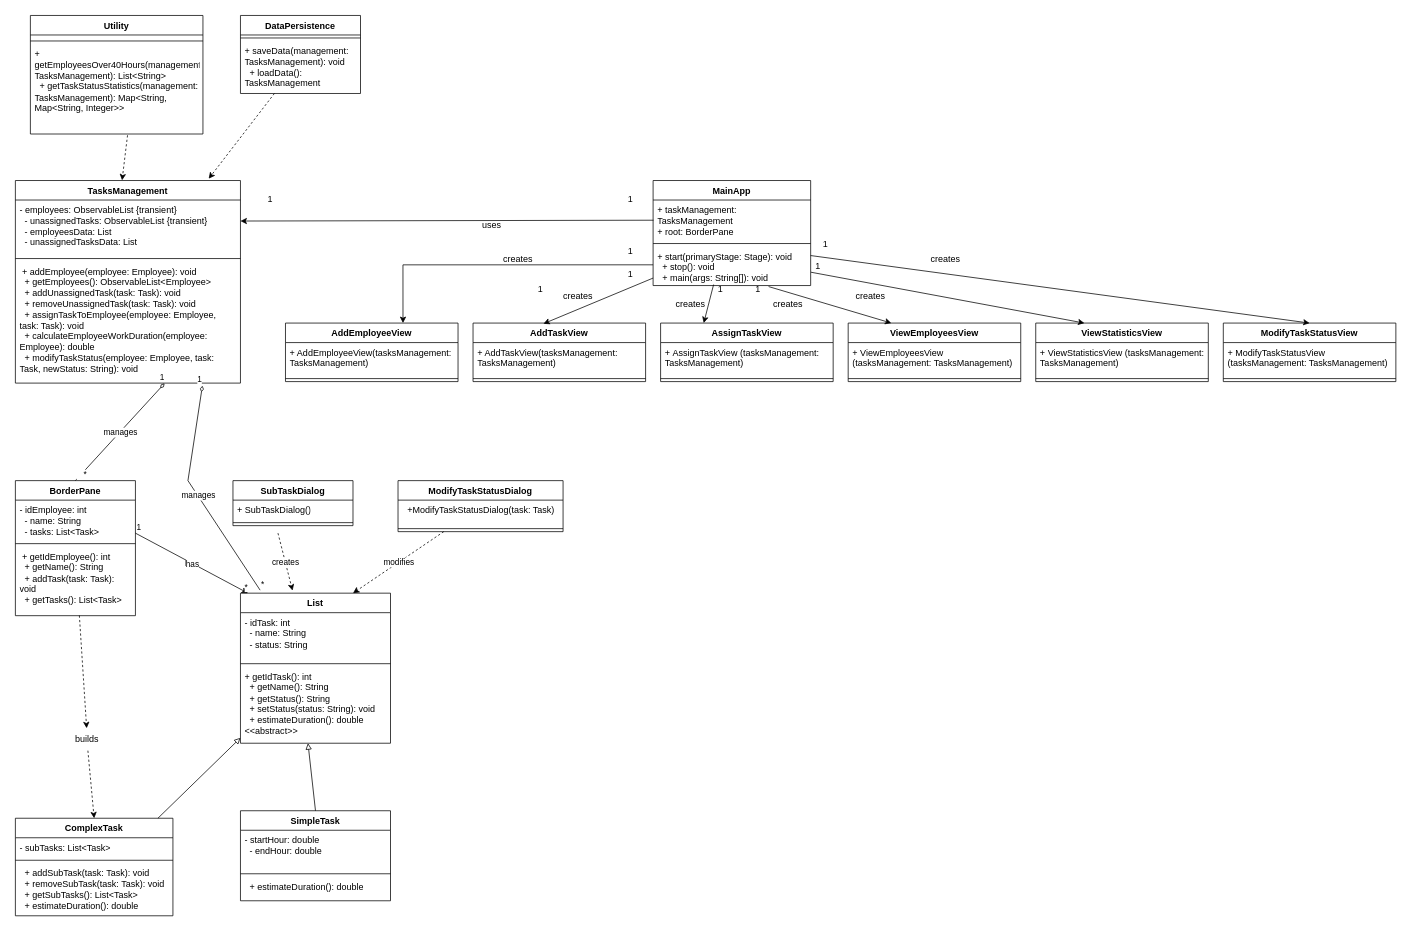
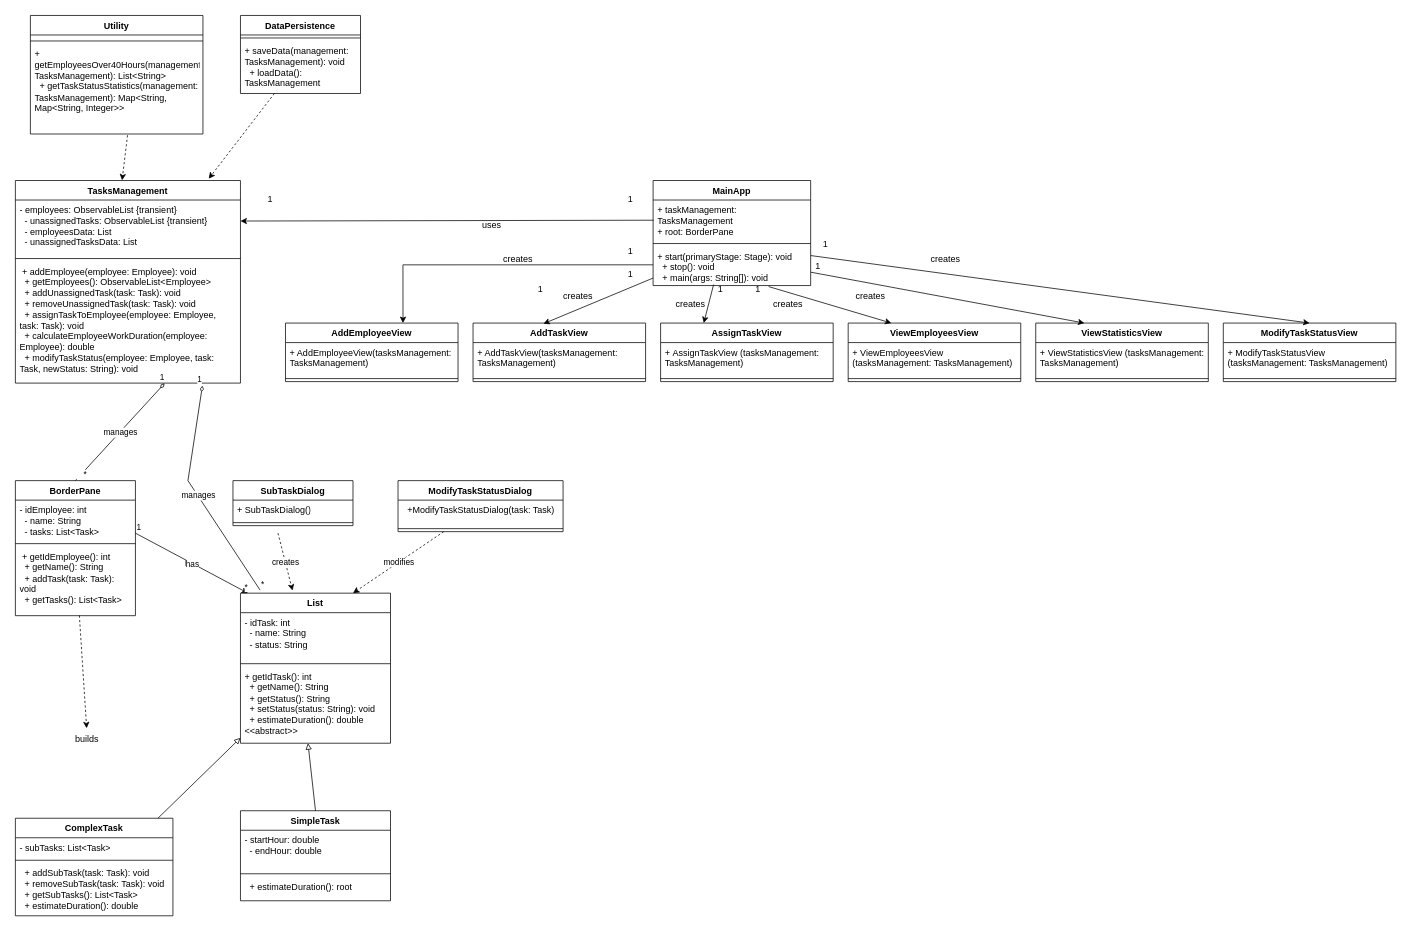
edge "builds" -> "ComplexTask": removed
node "+ estimateDuration(): double": label "+ estimateDuration(): double" -> "+ estimateDuration(): root"
